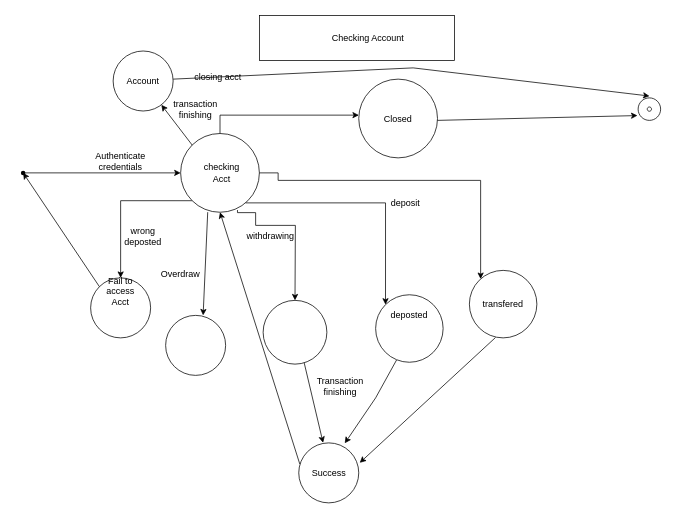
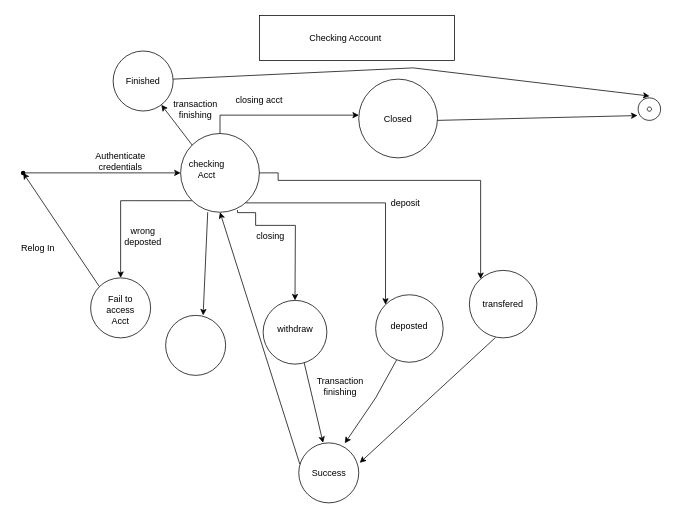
node "Checking Account": moved (368, 38) -> (345, 38)
node "closing acct": moved (218, 77) -> (259, 100)
node "Account": label "Account" -> "Finished"
node "checking Acct": moved (222, 173) -> (207, 169)
node "withdrawing": label "withdrawing" -> "closing"
node "Relog In": added
node "Overdraw": removed
node "Fail to access Acct": moved (120, 291) -> (120, 310)
node "deposted": moved (409, 315) -> (409, 327)
node "withdraw": added
